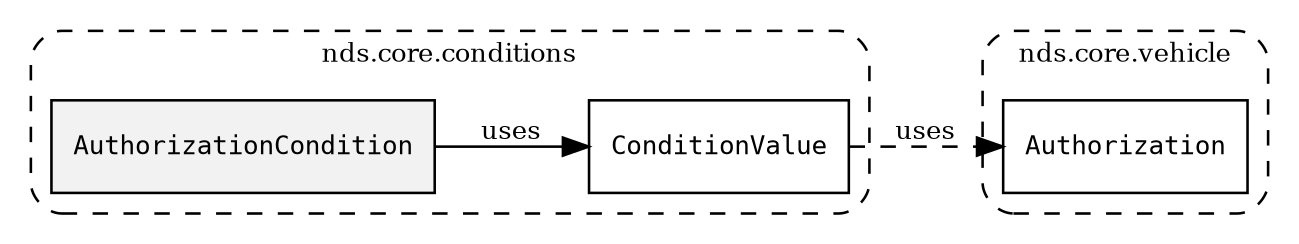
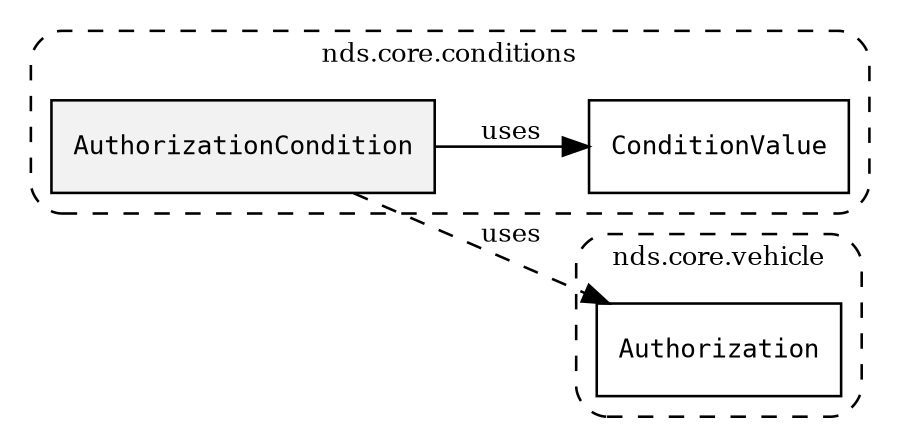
edge "ConditionValue" -> "Authorization": now "AuthorizationCondition" -> "Authorization"
